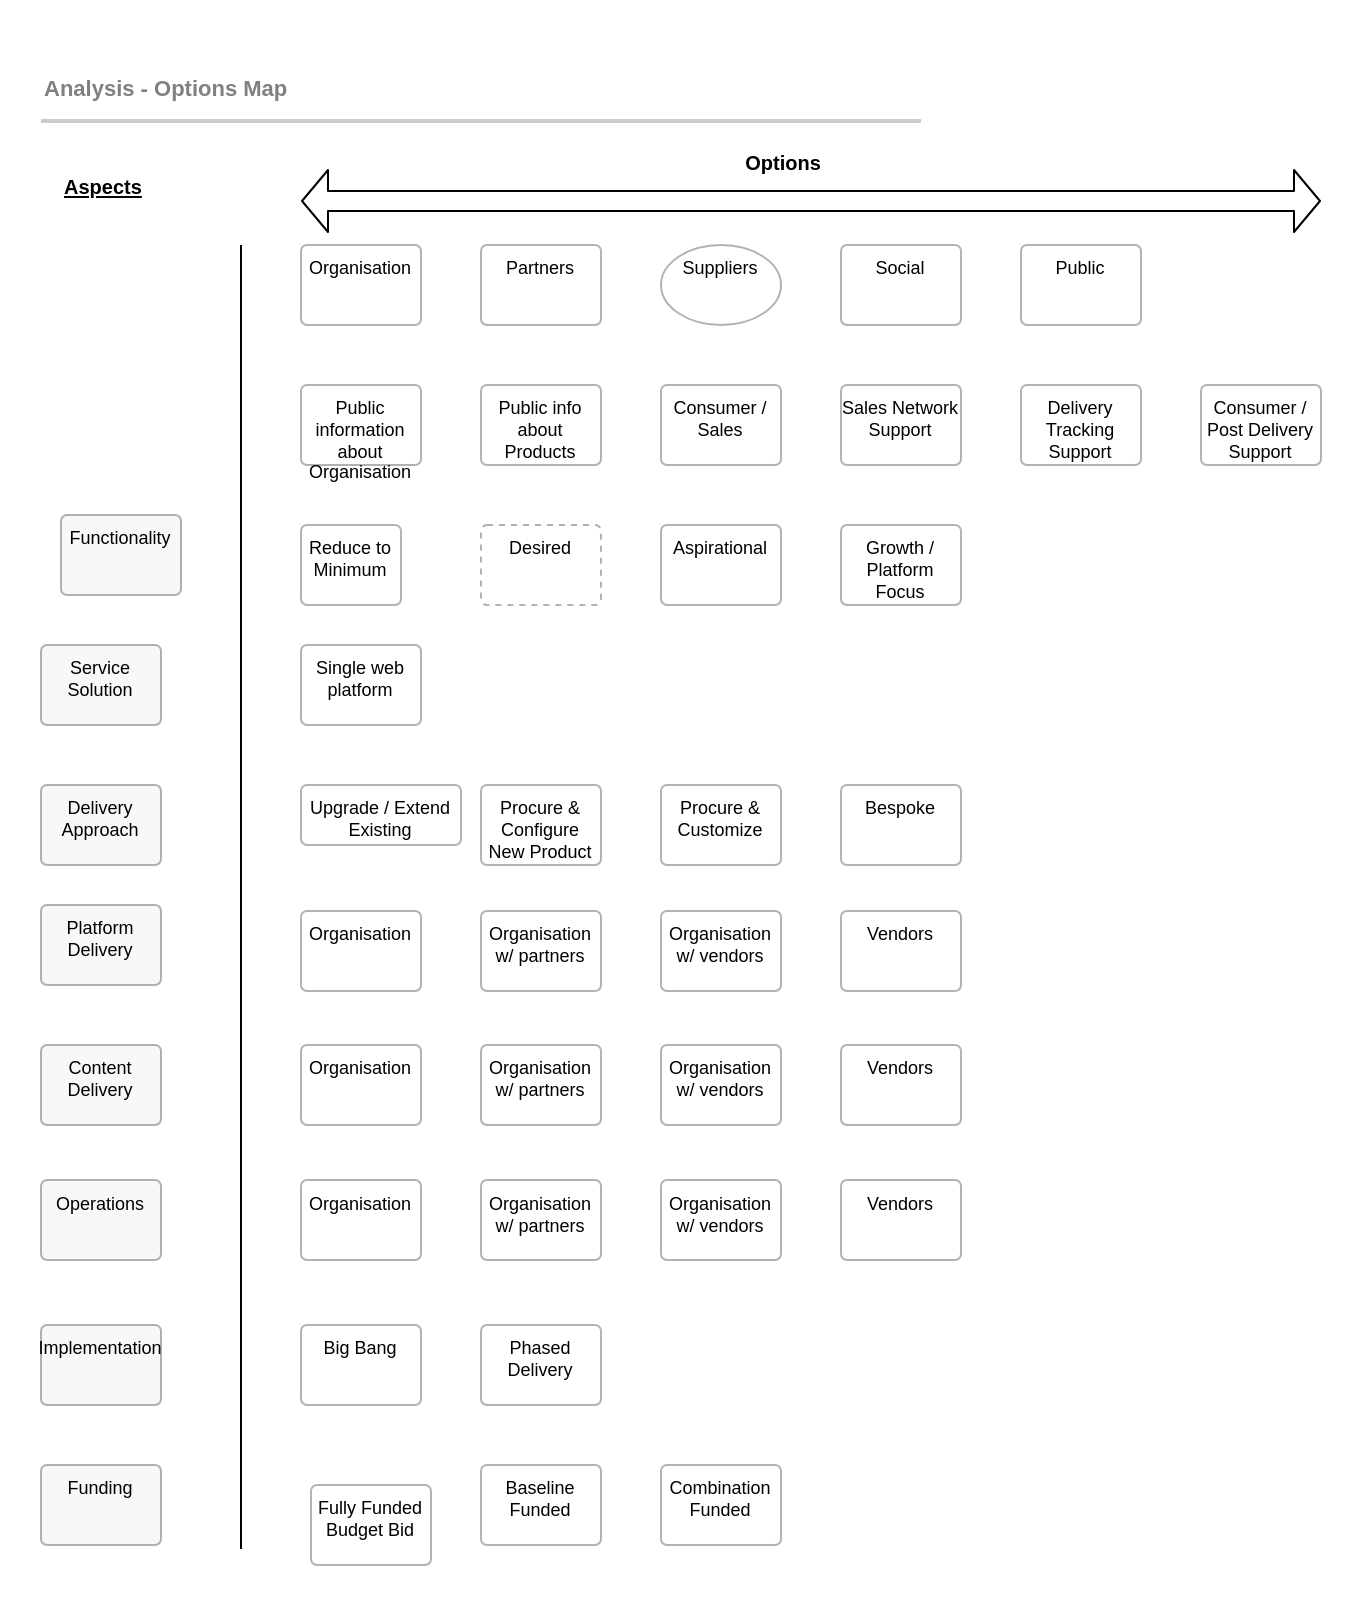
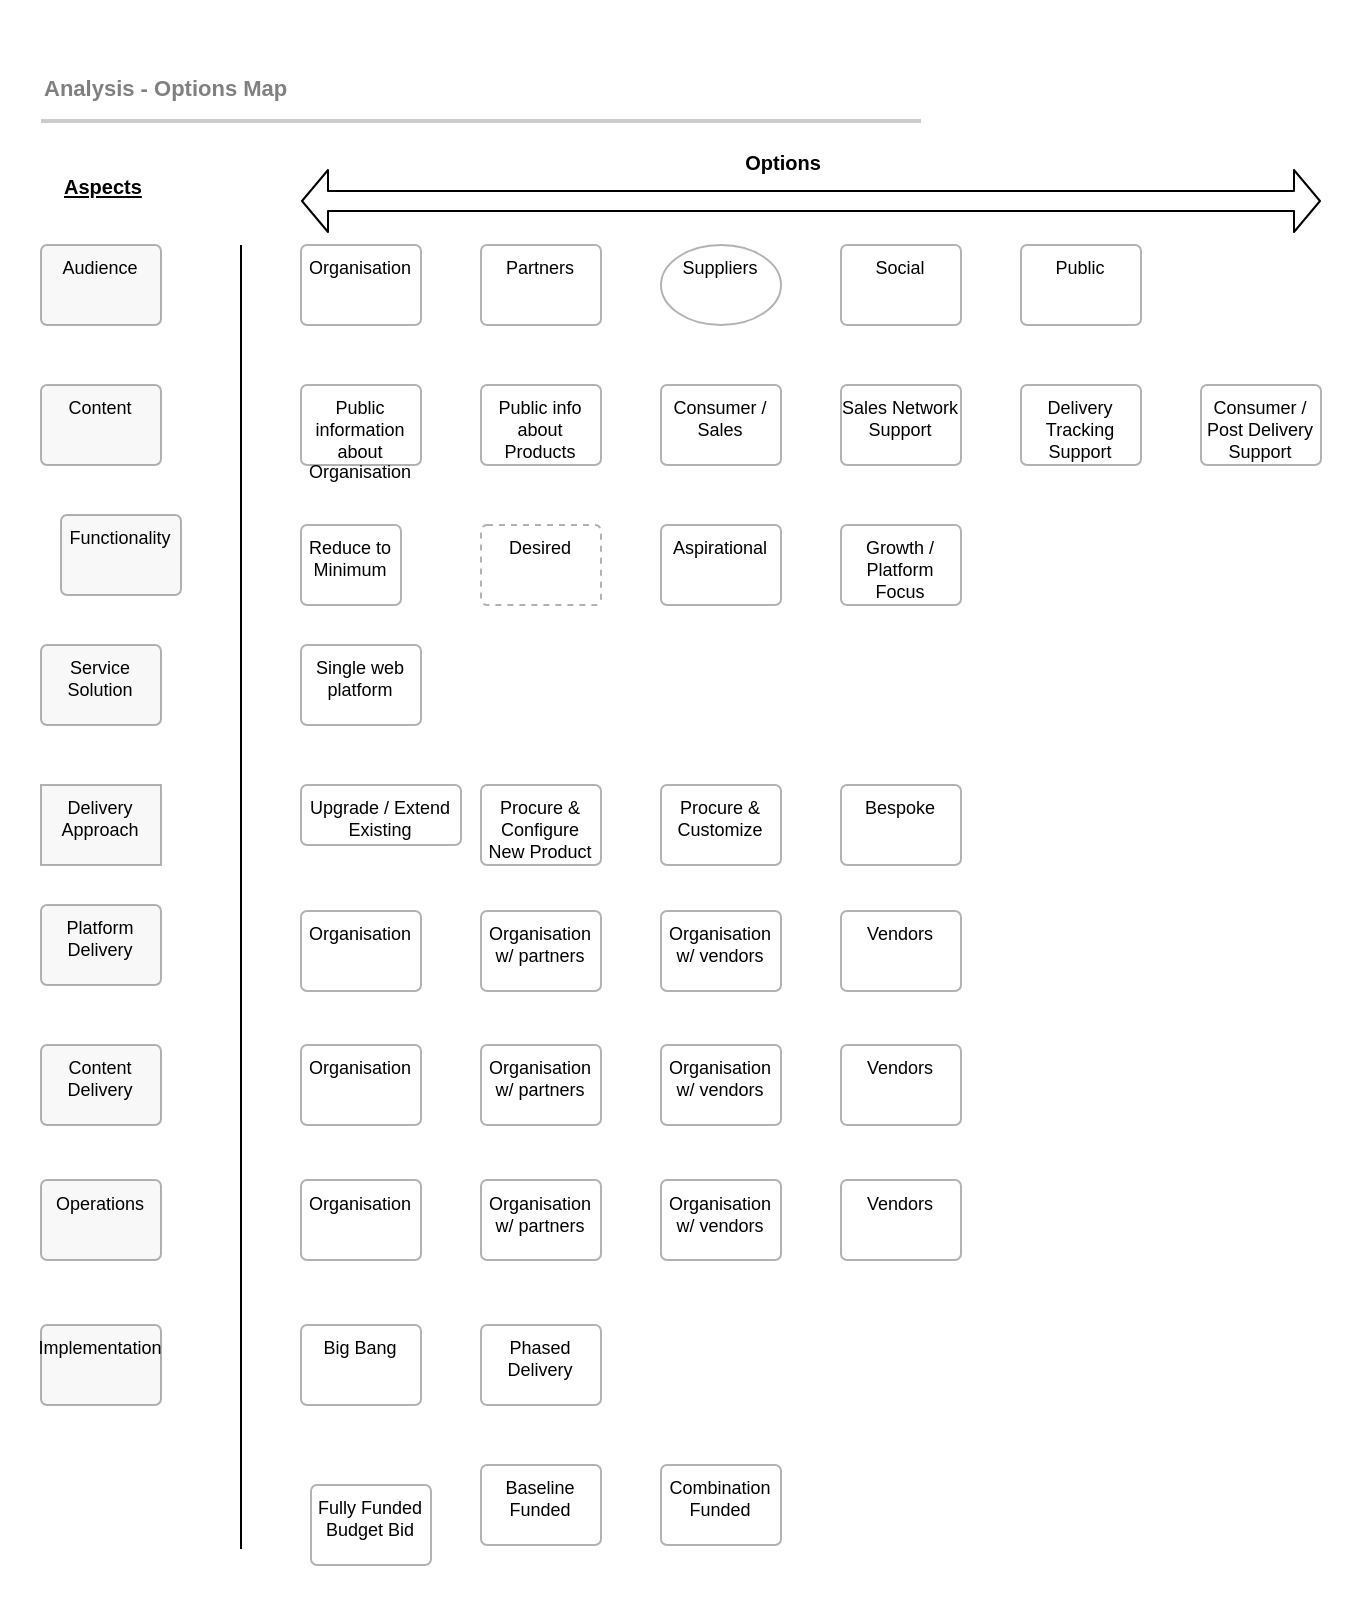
node "Audience": added
node "Content": added
node "Delivery Approach": shape rounded rectangle -> rectangle
node "Funding": removed
